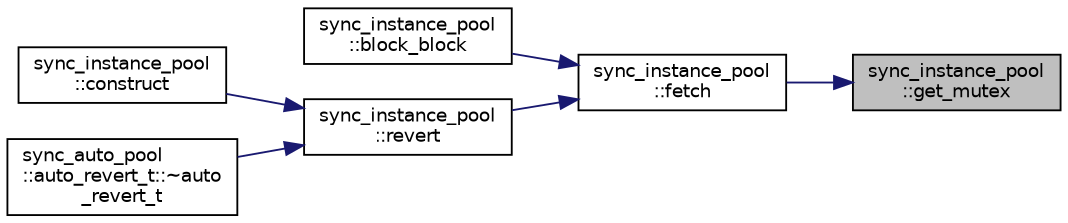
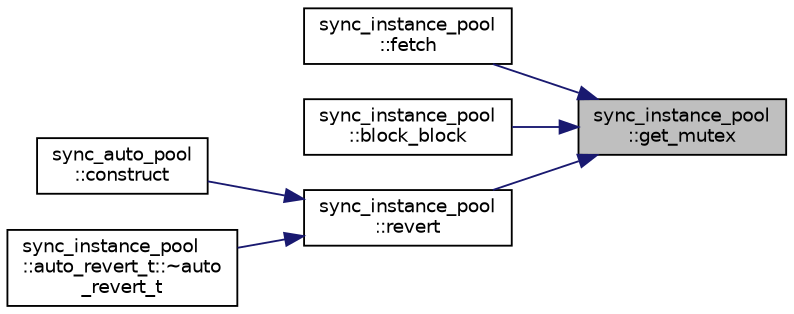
edge "sync_instance_pool ::block_block" -> "sync_instance_pool ::fetch": now "sync_instance_pool ::block_block" -> "sync_instance_pool ::get_mutex"
node "sync_instance_pool ::construct": label "sync_instance_pool ::construct" -> "sync_auto_pool ::construct"
edge "sync_instance_pool ::revert" -> "sync_instance_pool ::fetch": now "sync_instance_pool ::revert" -> "sync_instance_pool ::get_mutex"
node "sync_auto_pool ::auto_revert_t::~auto _revert_t": label "sync_auto_pool ::auto_revert_t::~auto _revert_t" -> "sync_instance_pool ::auto_revert_t::~auto _revert_t"
